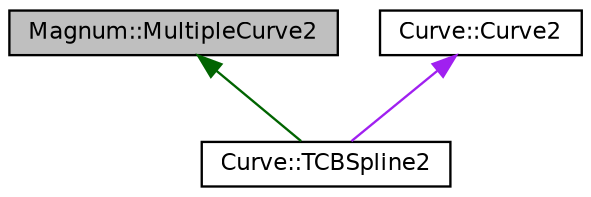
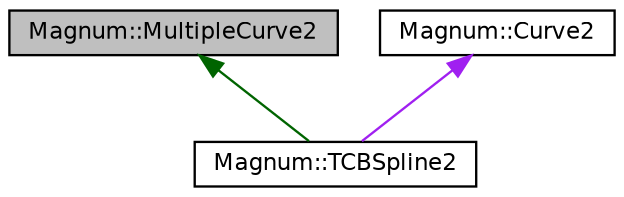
node "Curve::Curve2": label "Curve::Curve2" -> "Magnum::Curve2"
node "Curve::TCBSpline2": label "Curve::TCBSpline2" -> "Magnum::TCBSpline2"
